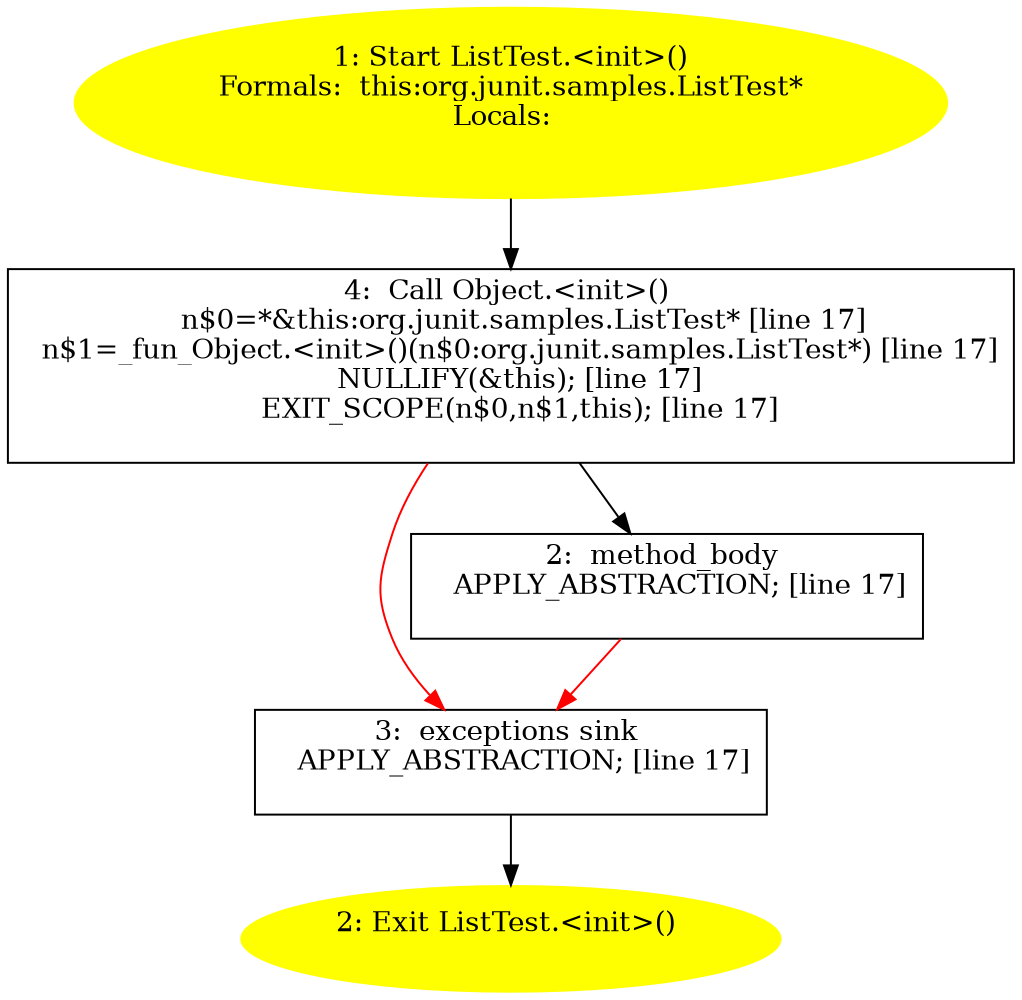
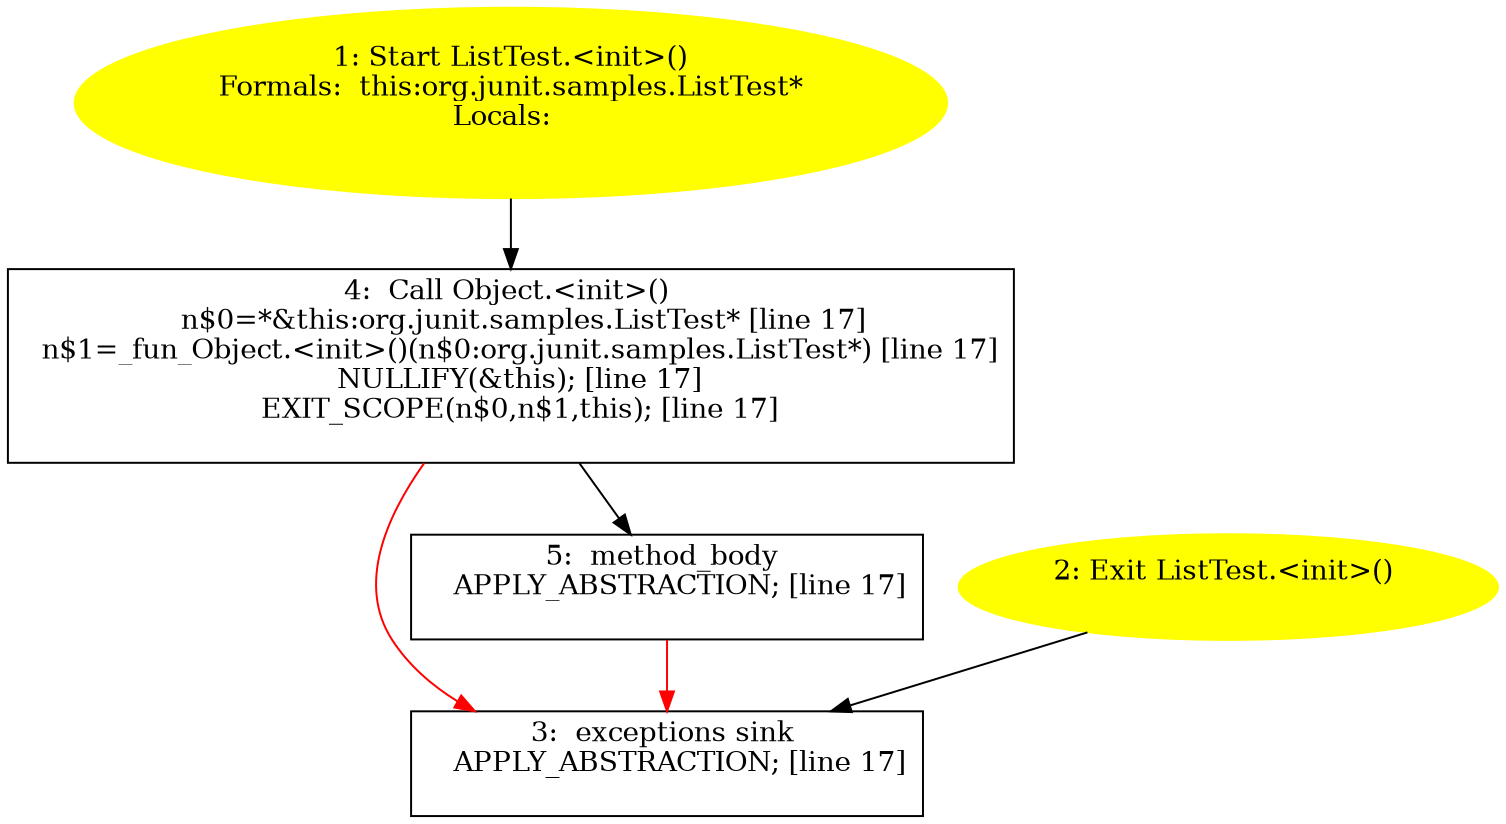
node "2:  method_body APPLY_ABSTRACTION; [line 17]": label "2:  method_body APPLY_ABSTRACTION; [line 17]" -> "5:  method_body APPLY_ABSTRACTION; [line 17]"
edge "3:  exceptions sink APPLY_ABSTRACTION; [line 17]" -> "2: Exit ListTest.<init>()": reversed
